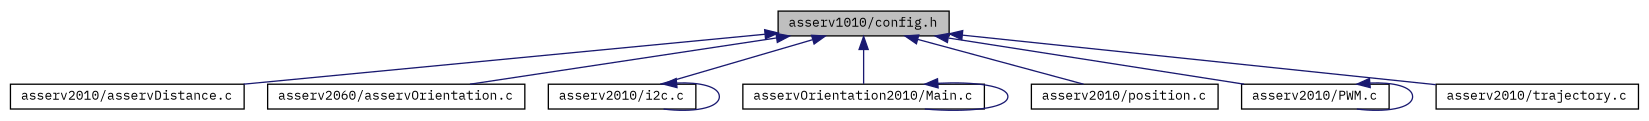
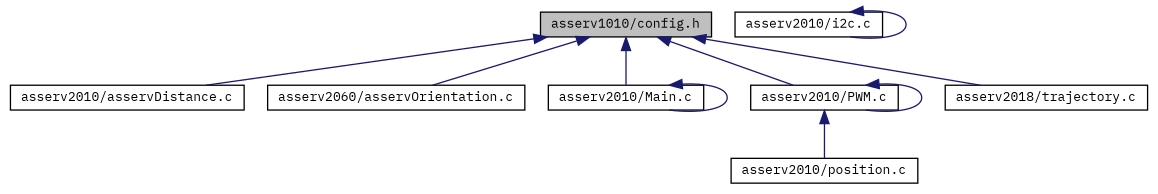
edge "asserv2010/i2c.c" -> "asserv1010/config.h": removed
edge "asserv2010/position.c" -> "asserv1010/config.h": now "asserv2010/position.c" -> "asserv2010/PWM.c"
node "asservOrientation2010/Main.c": label "asservOrientation2010/Main.c" -> "asserv2010/Main.c"
node "asserv2010/trajectory.c": label "asserv2010/trajectory.c" -> "asserv2018/trajectory.c"
